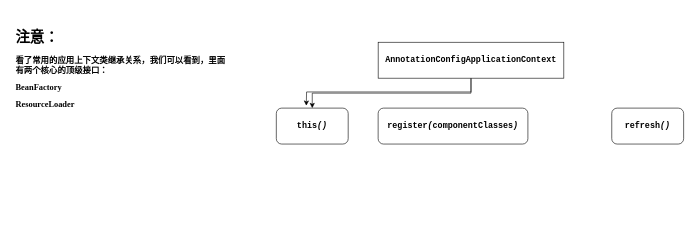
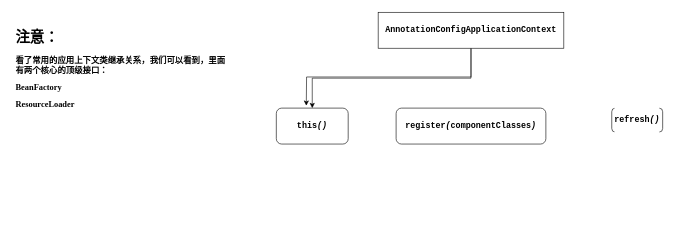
node "AnnotationConfigApplicationContext": moved (471, 60) -> (471, 30)
node "register(componentClasses)": moved (453, 126) -> (471, 126)
node "refresh()": size 72x36 -> 51x24
